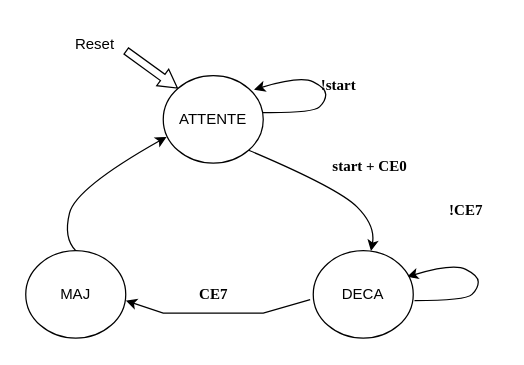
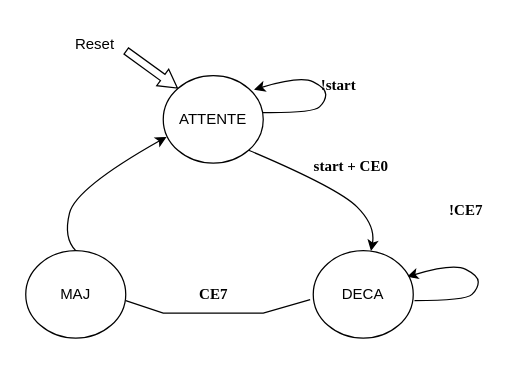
node "start + CE0": moved (369, 167) -> (351, 167)
edge "DECA" -> "MAJ": arrowhead classic -> none
